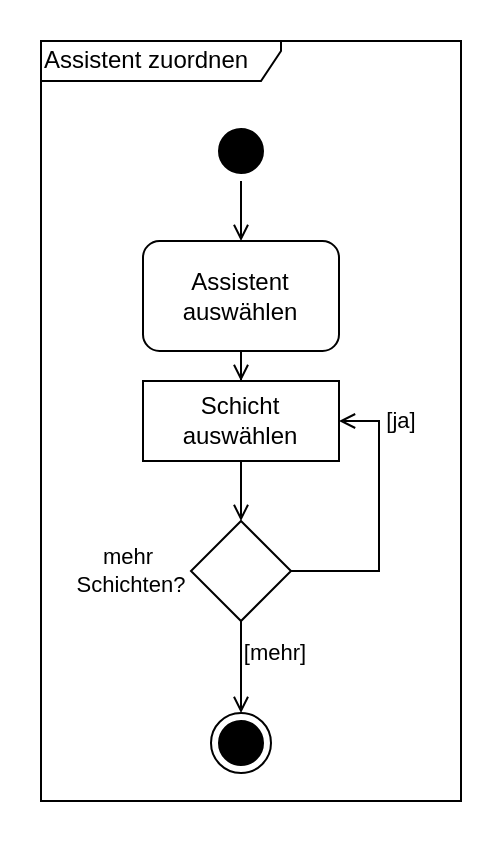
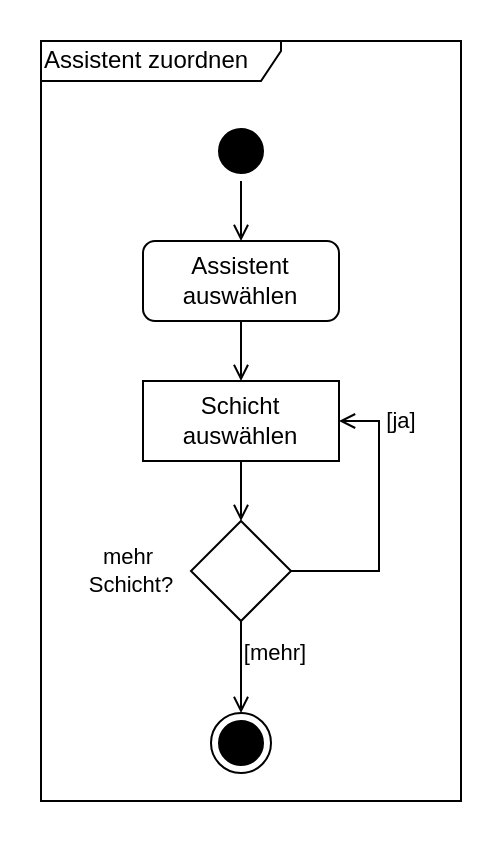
node "Assistent auswählen": size 196x110 -> 196x80
node "mehr Schichten?": label "mehr Schichten?" -> "mehr Schicht?"
